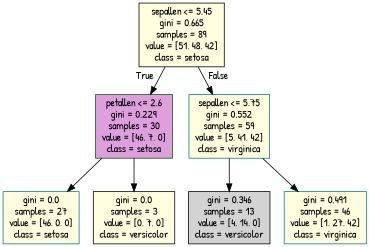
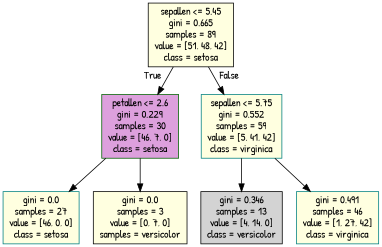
node "gini = 0.0 samples = 3 value = [0, 7, 0] class = versicolor": label "gini = 0.0 samples = 3 value = [0, 7, 0] class = versicolor" -> "gini = 0.0 samples = 3 value = [0, 7, 0] samples = versicolor"
